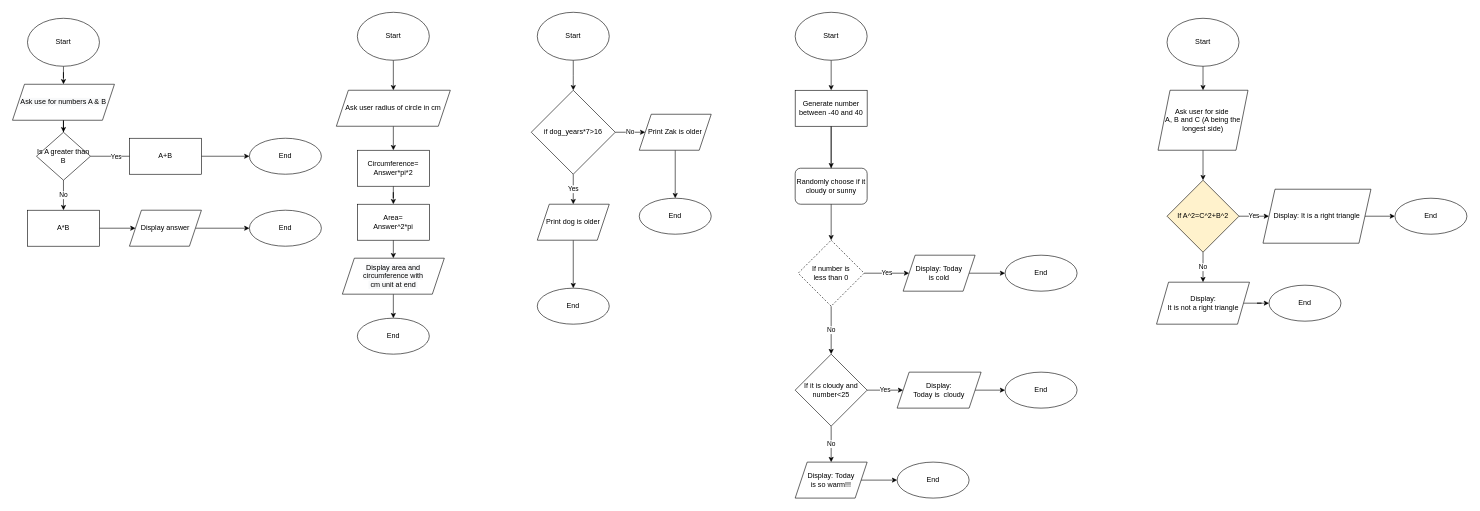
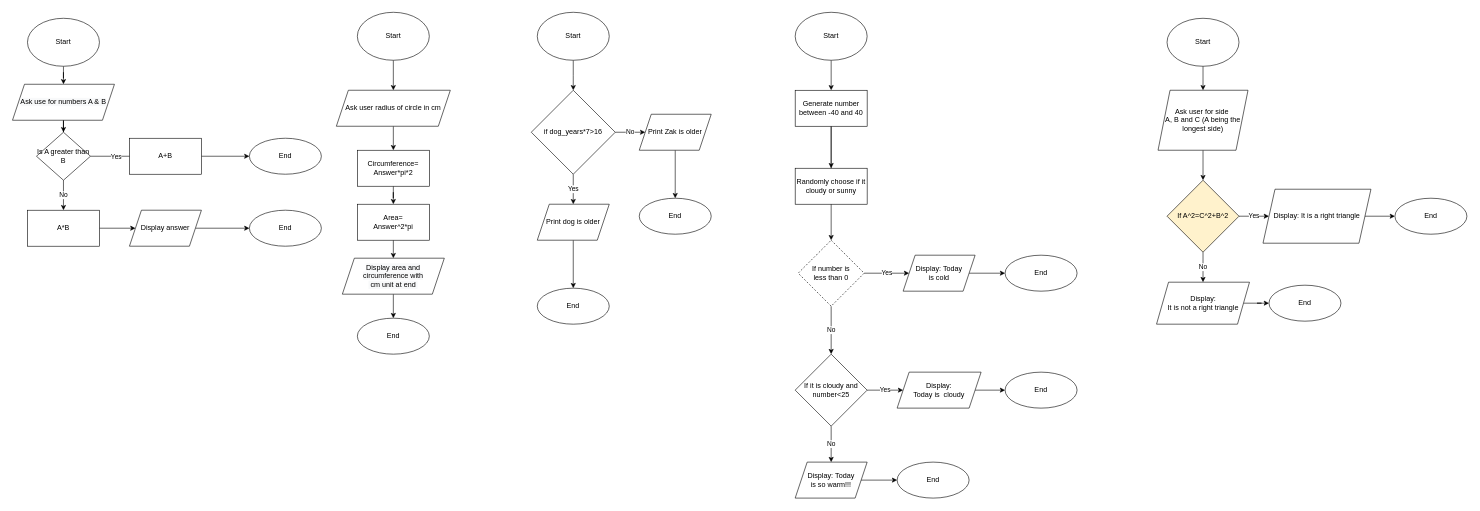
node "Randomly choose if it cloudy or sunny": shape rounded rectangle -> rectangle
